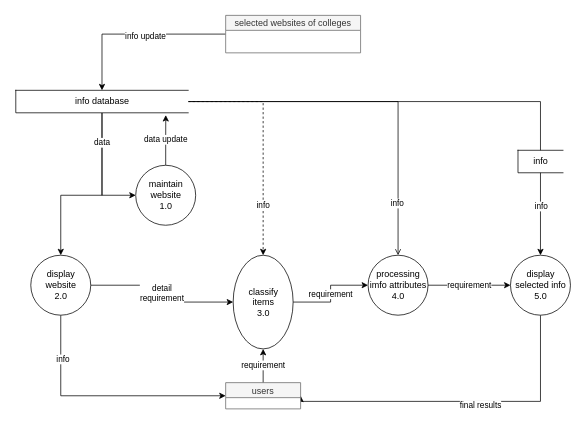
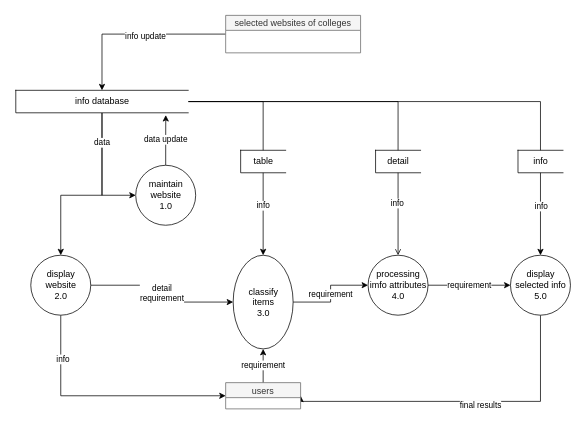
edge "info database" -> "classify items 3.0": style dashed -> solid
node "table": added
node "detail": added
